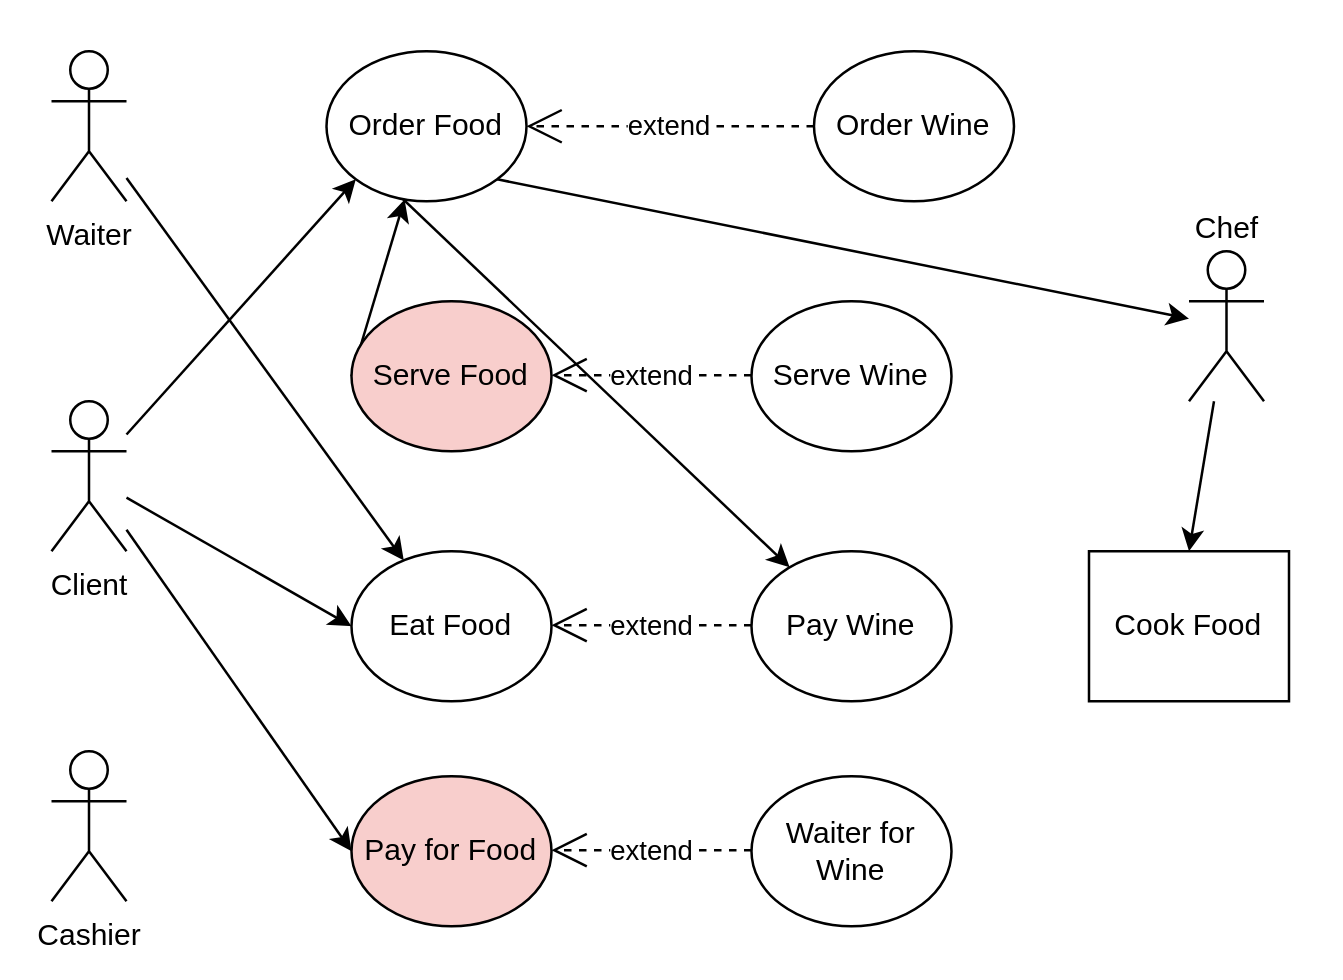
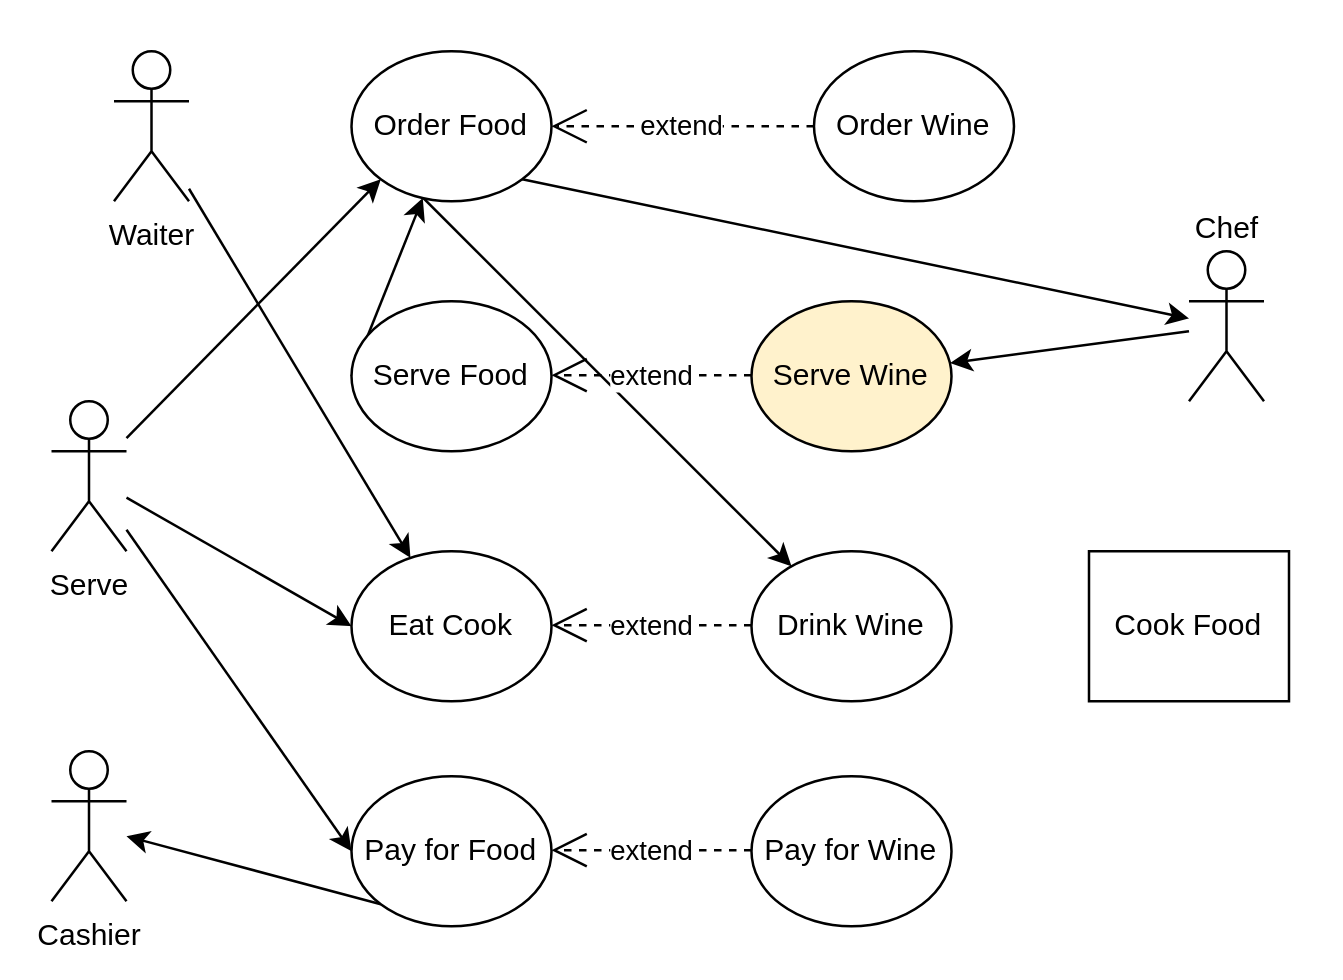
node "Waiter": moved (89, 126) -> (151, 126)
node "Order Food": moved (426, 126) -> (451, 126)
node "Serve Food": fillcolor #f8cecc -> #ffffff
node "Serve Wine": fillcolor #ffffff -> #fff2cc
edge "Chef" -> "Cook Food": now "Chef" -> "Serve Wine"
node "Client": label "Client" -> "Serve"
node "Eat Food": label "Eat Food" -> "Eat Cook"
node "Pay Wine": label "Pay Wine" -> "Drink Wine"
node "Pay for Food": fillcolor #f8cecc -> #ffffff
node "Waiter for Wine": label "Waiter for Wine" -> "Pay for Wine"
edge "Pay for Food" -> "Cashier": added
